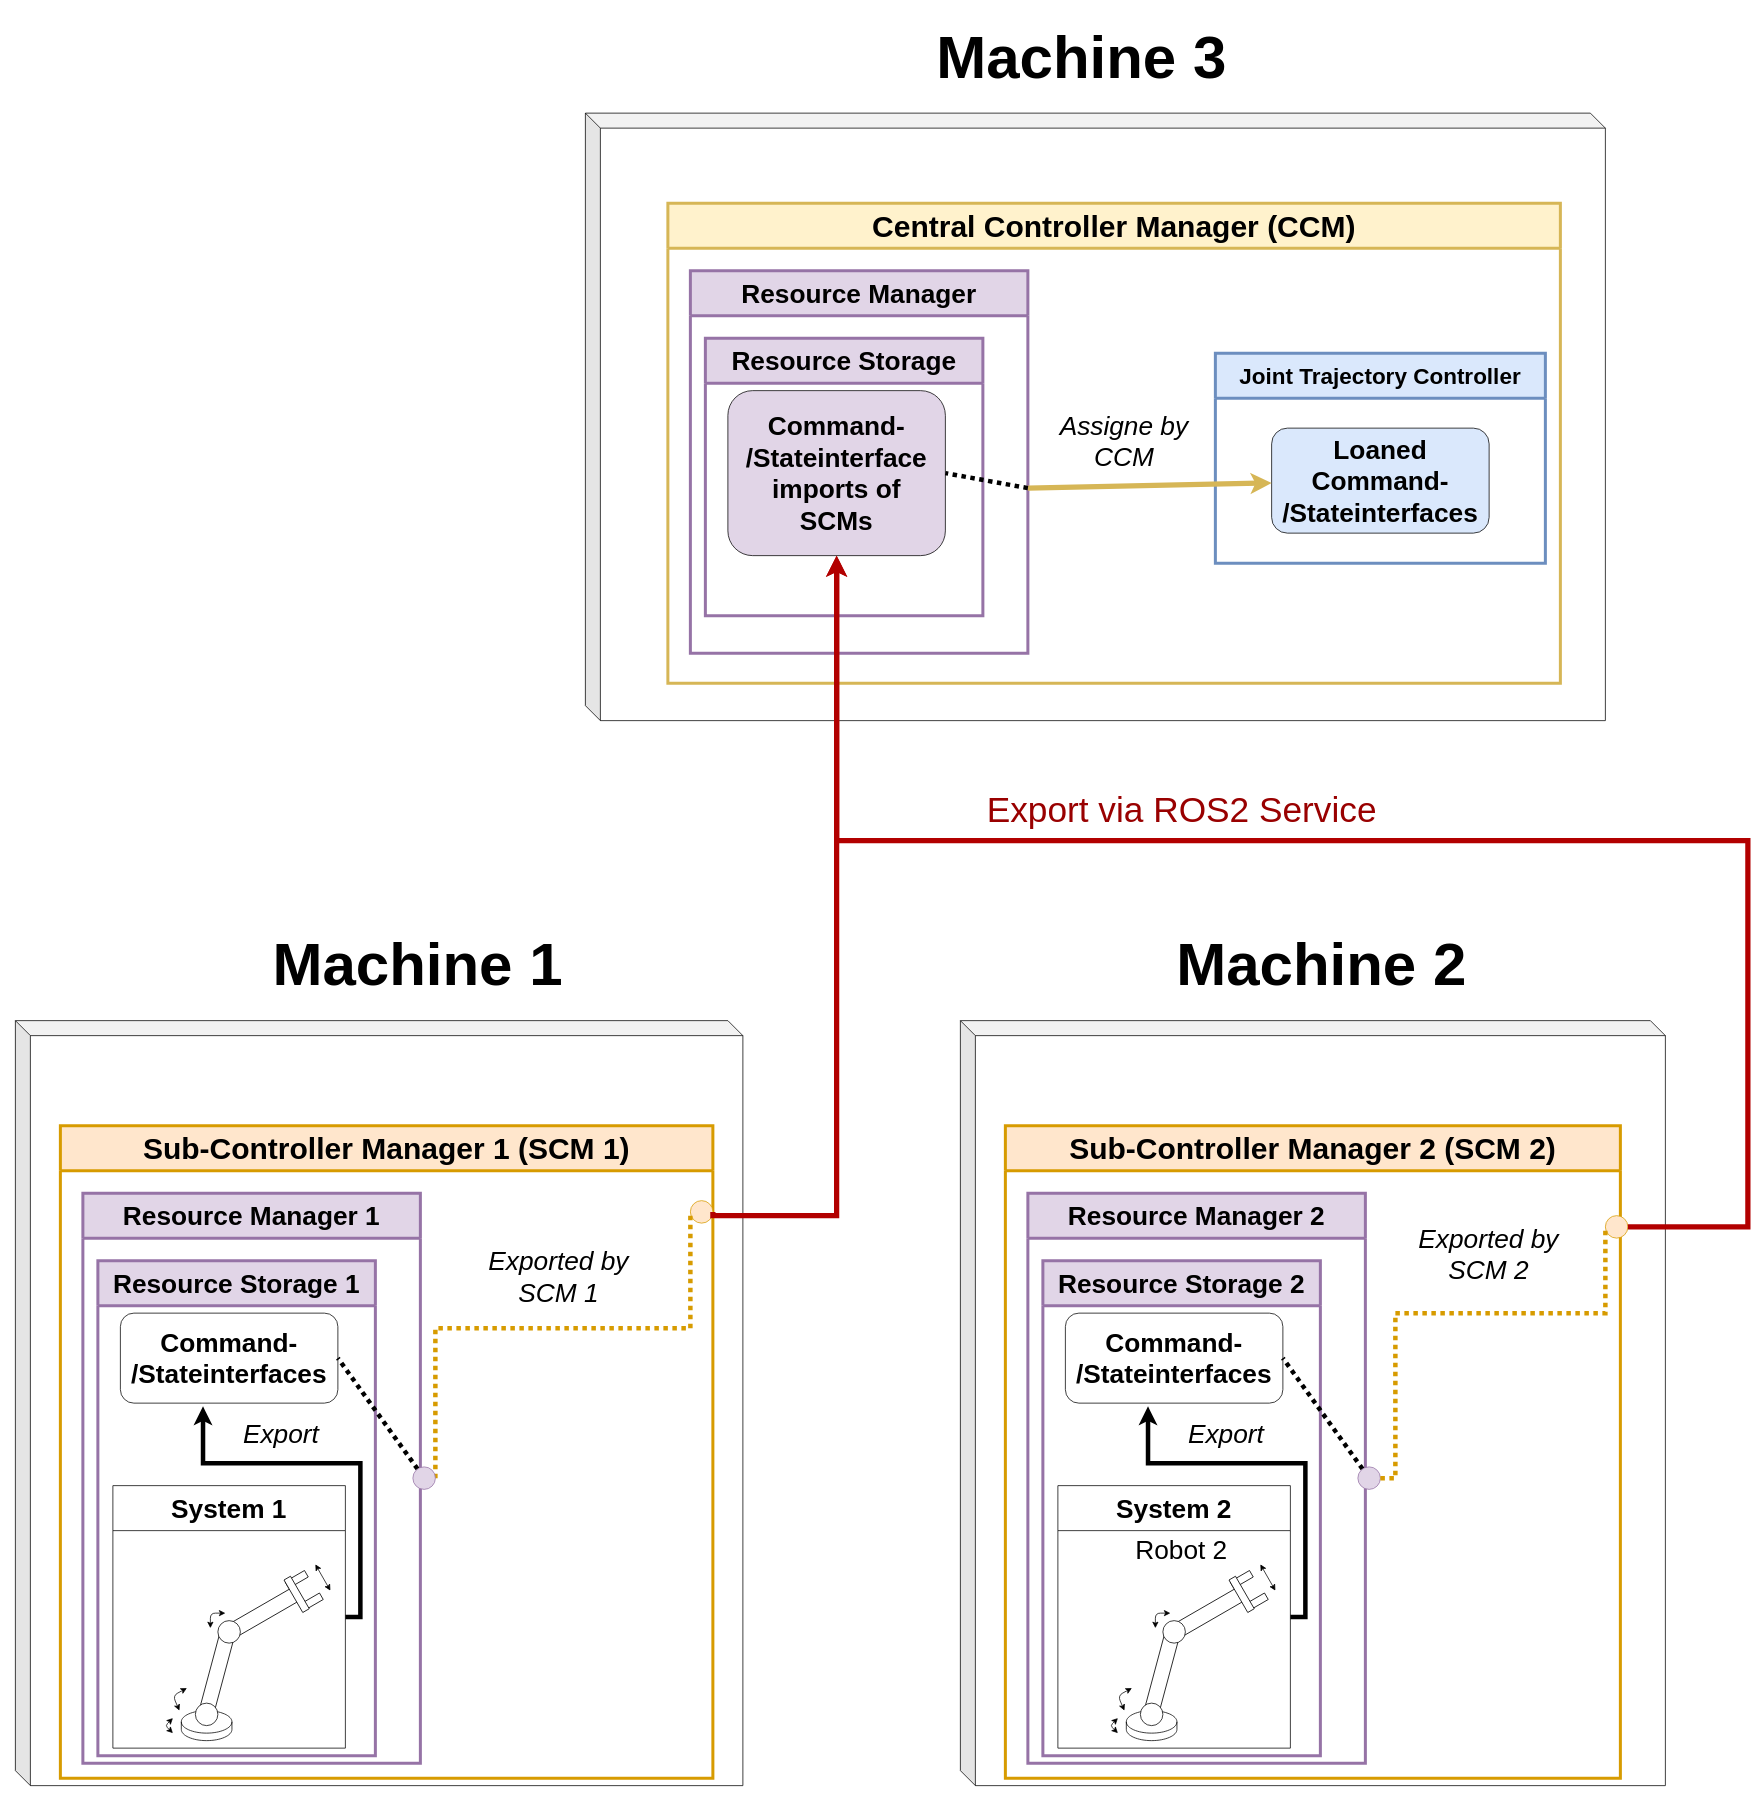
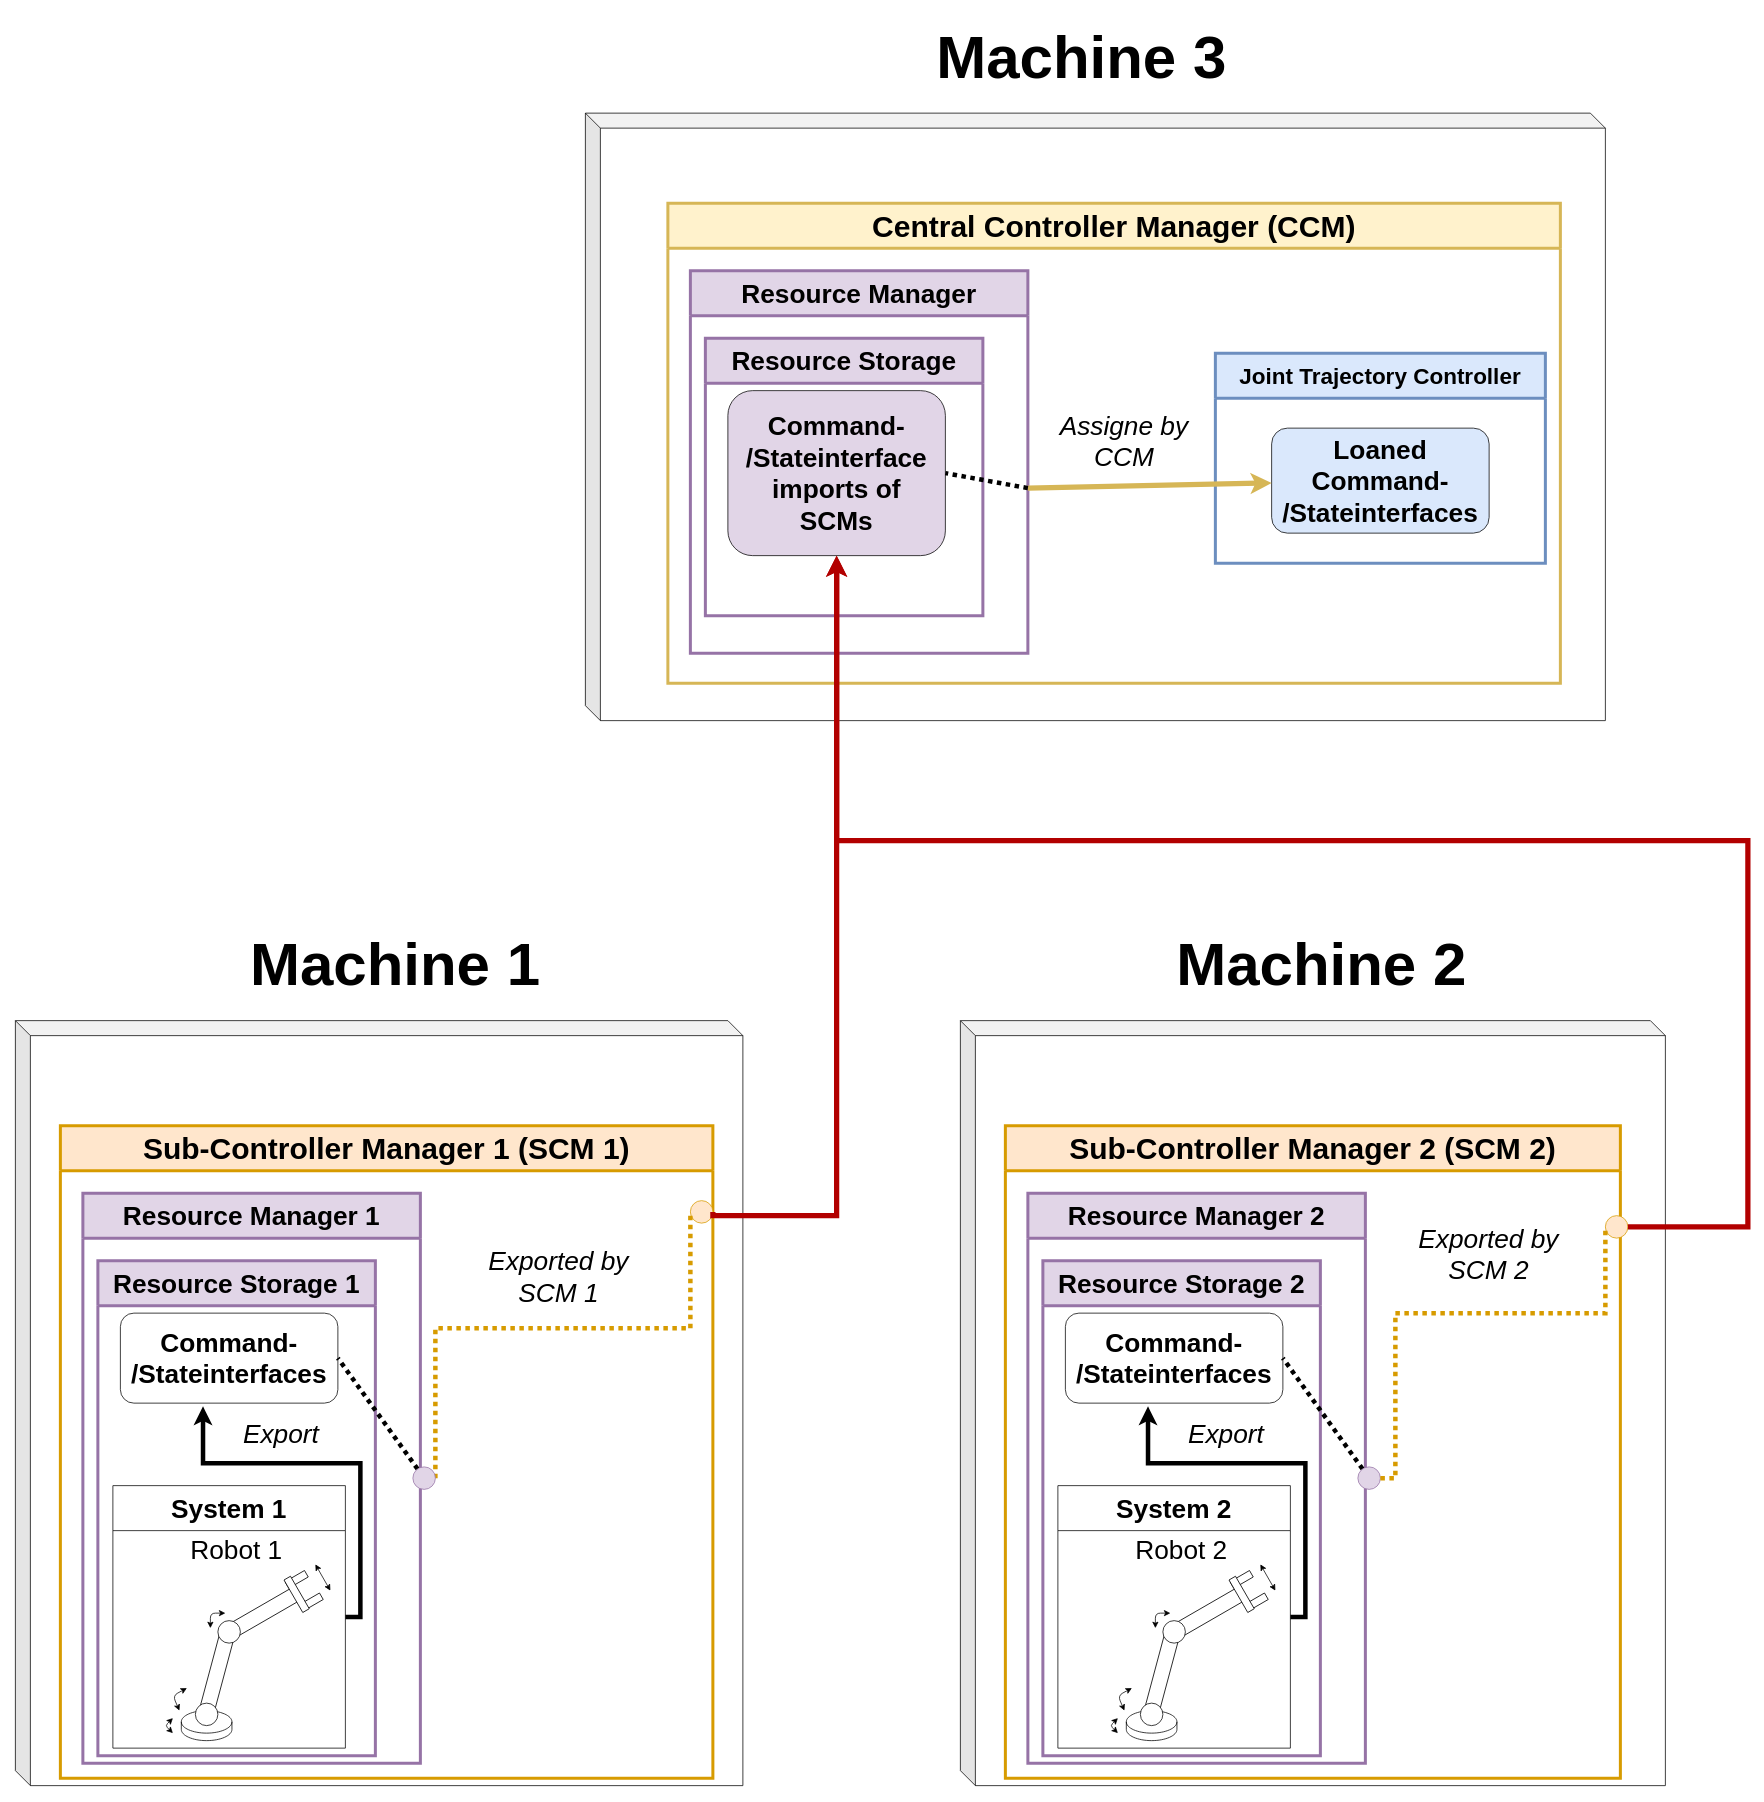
node "Export via ROS2 Service": removed
node "Machine 1": moved (409, 964) -> (387, 964)
node "Robot 1": added
